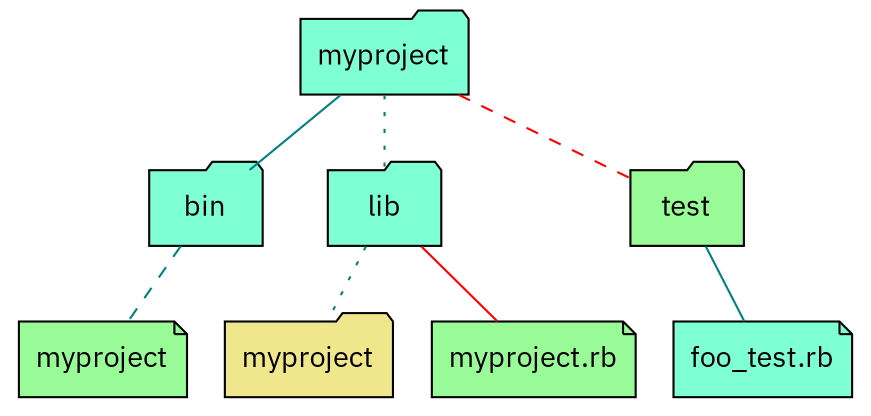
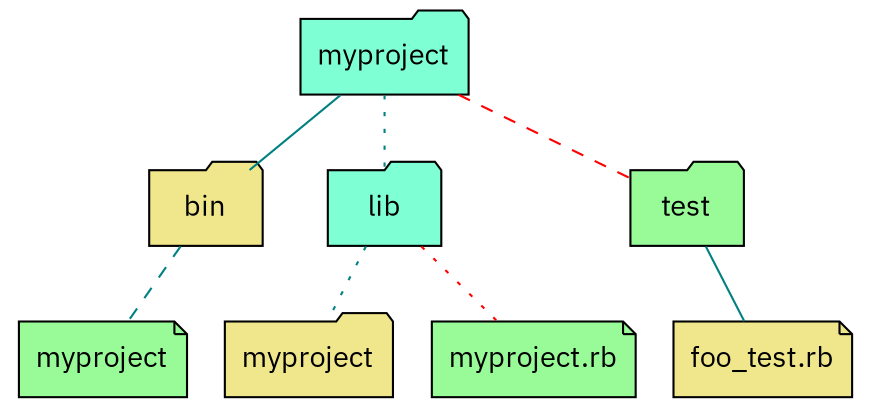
node "bin": fillcolor aquamarine -> khaki
edge "lib" -- "myproject.rb": style solid -> dotted
node "foo_test.rb": fillcolor aquamarine -> khaki
